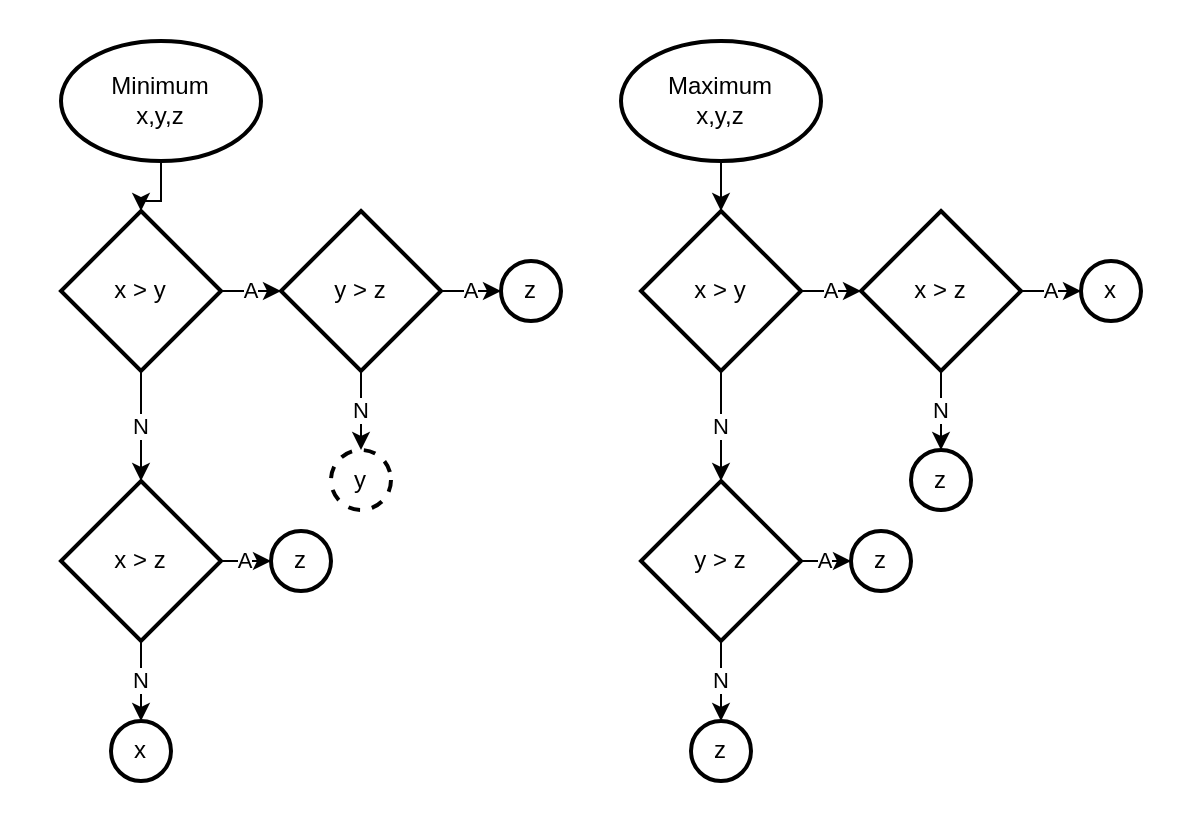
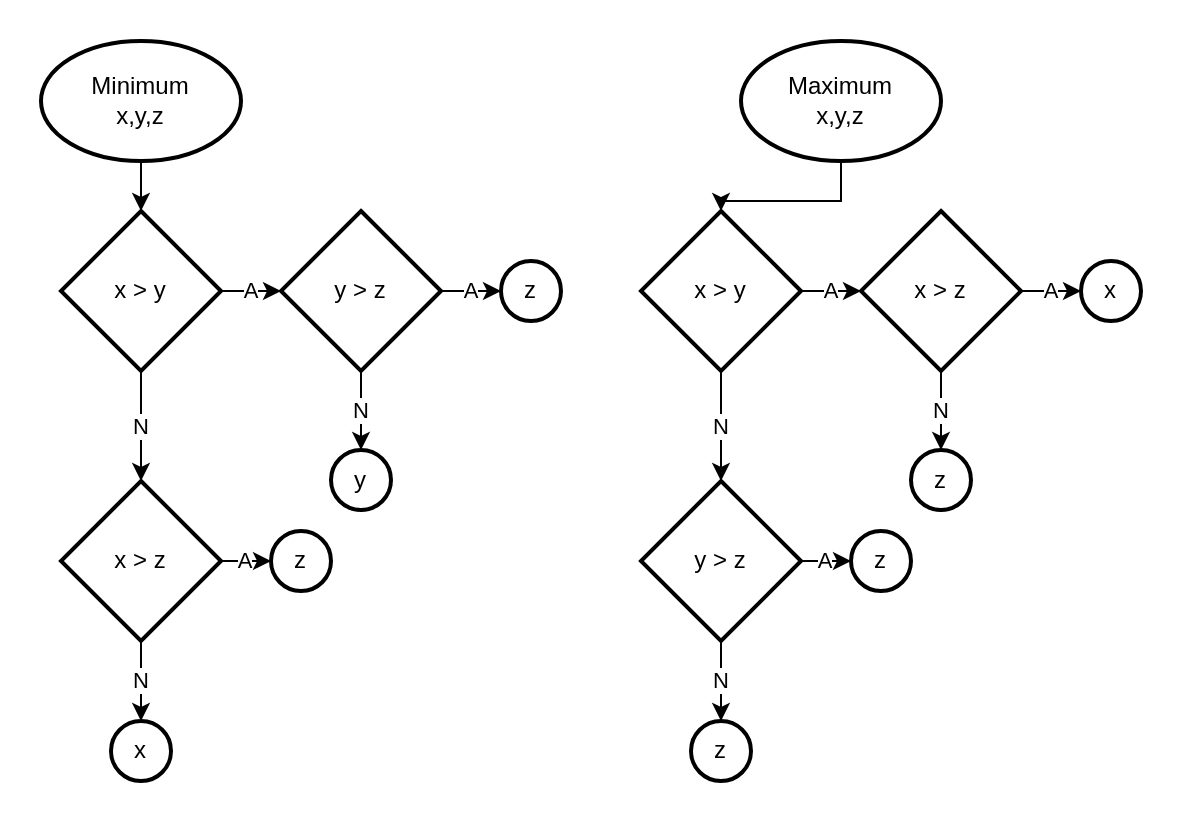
node "Minimum x,y,z": moved (161, 101) -> (141, 101)
node "Maximum x,y,z": moved (721, 101) -> (841, 101)
node "y": style dashed -> solid
